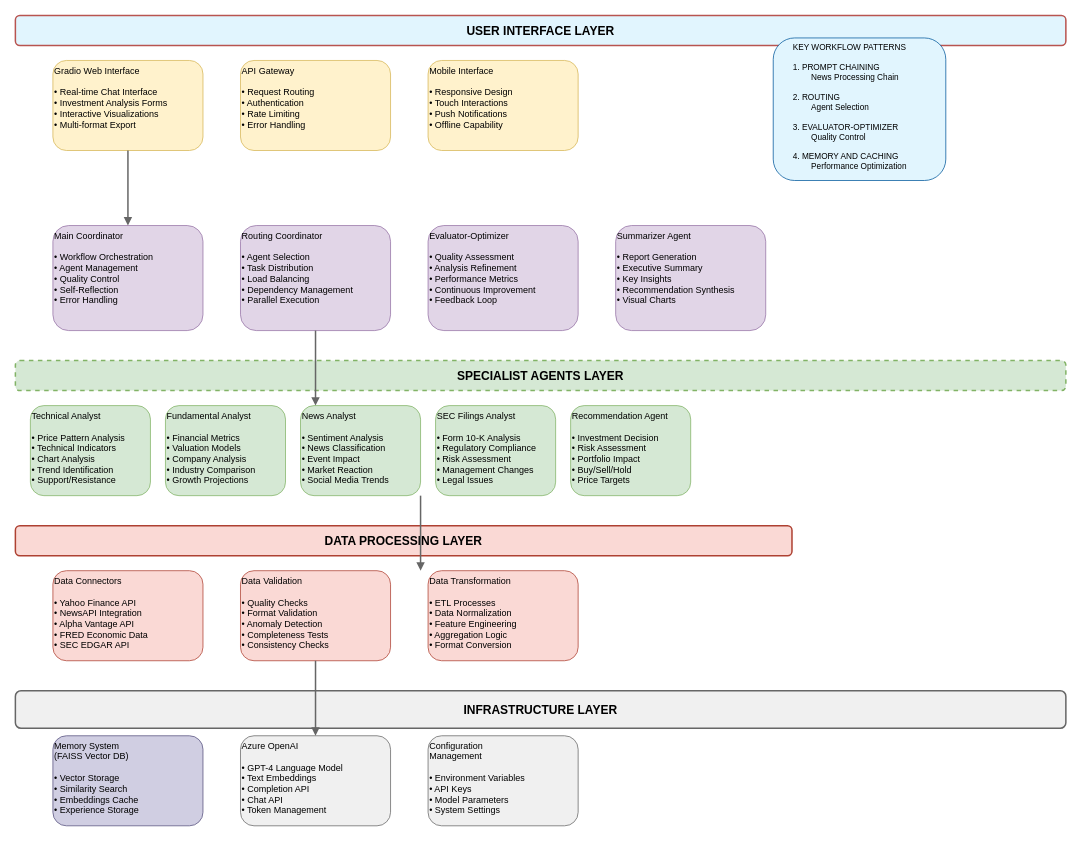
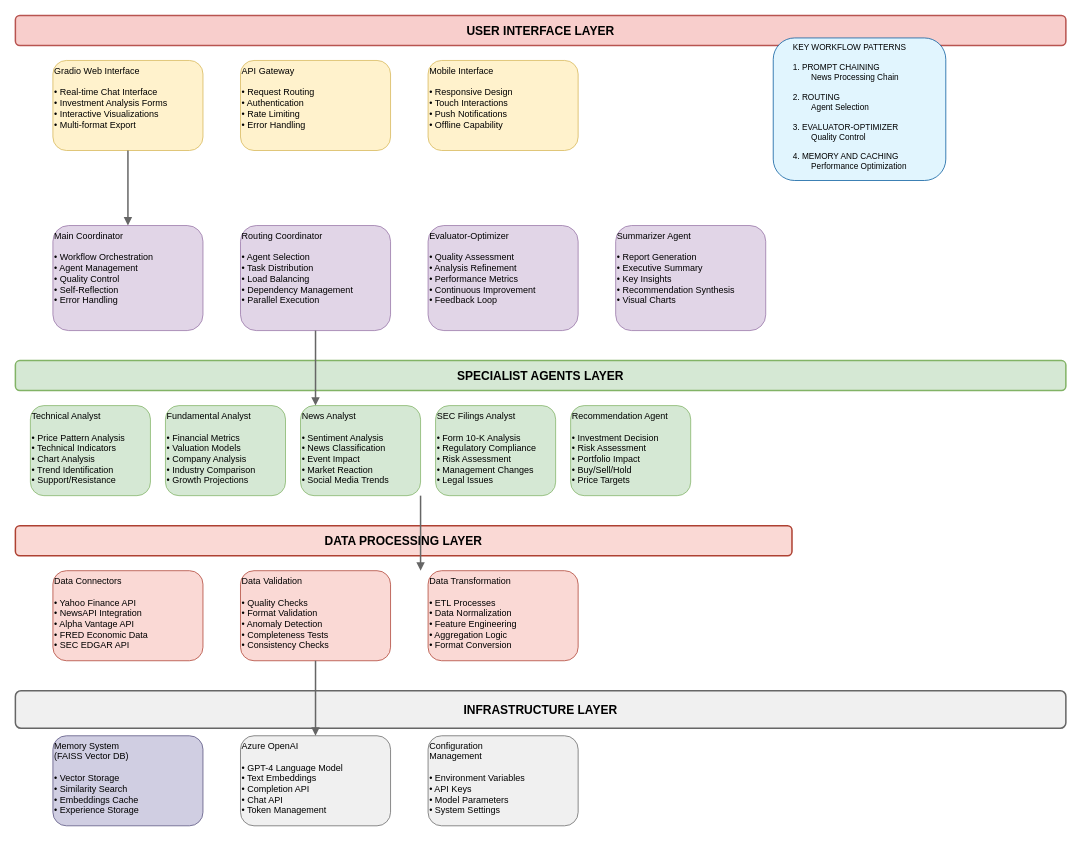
node "USER INTERFACE LAYER": fillcolor #e1f5fe -> #f8cecc
node "SPECIALIST AGENTS LAYER": style dashed -> solid
